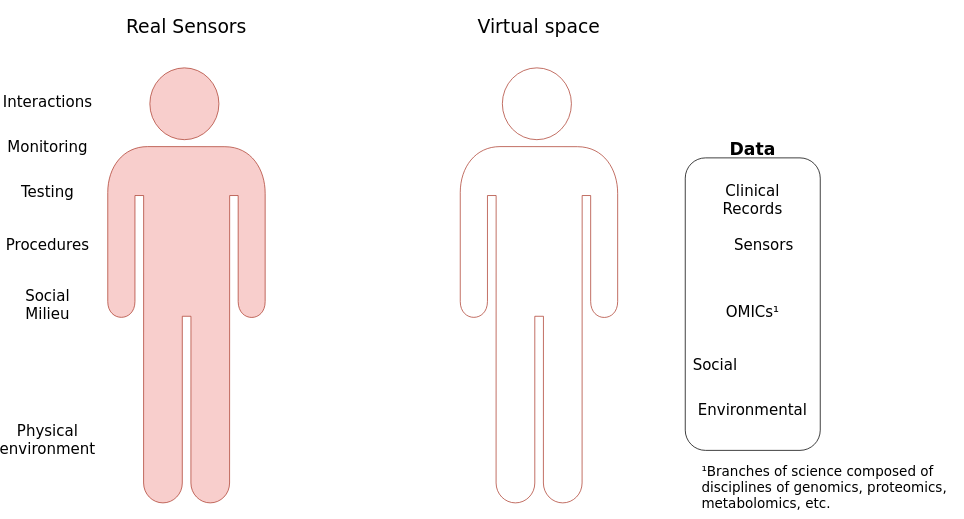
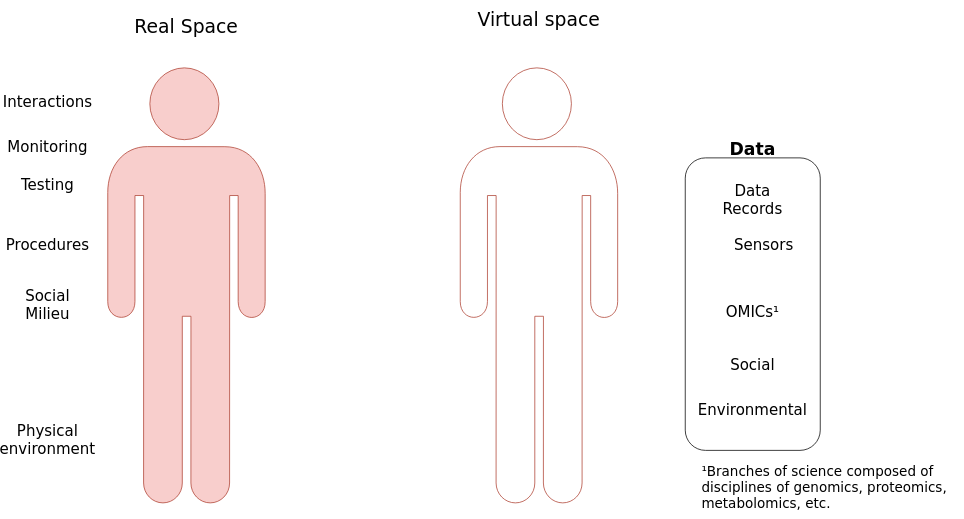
node "Real Sensors": label "Real Sensors" -> "Real Space"
node "Virtual space": moved (539, 27) -> (539, 19)
node "Testing": moved (48, 192) -> (48, 184)
node "Clinical Records": label "Clinical Records" -> "Data Records"
node "Social": moved (715, 364) -> (753, 364)
